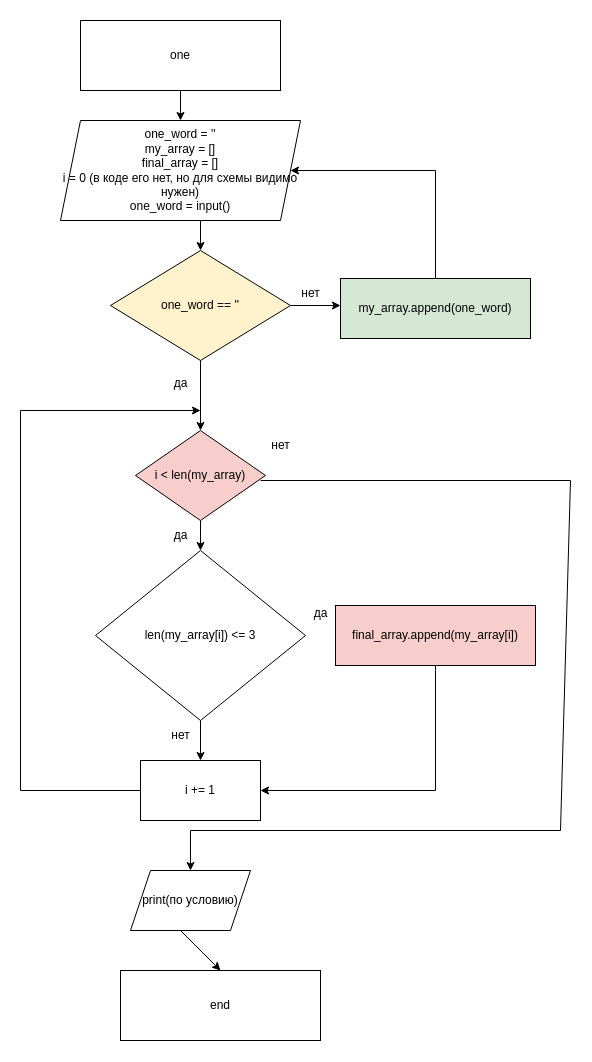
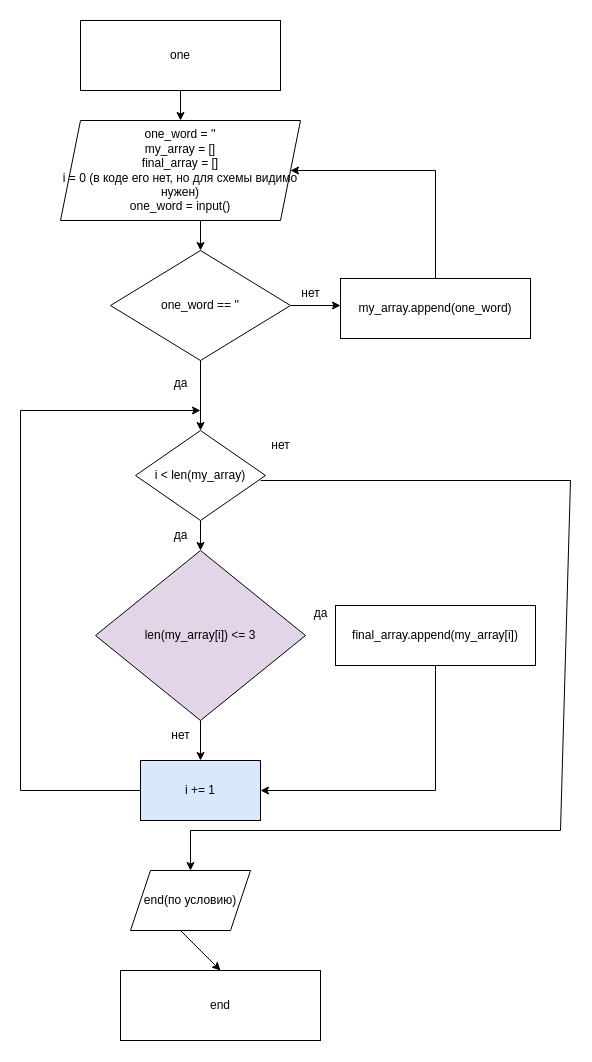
node "one_word == ''": fillcolor #fff2cc -> #ffffff
node "my_array.append(one_word)": fillcolor #d5e8d4 -> #ffffff
node "i < len(my_array)": fillcolor #f8cecc -> #ffffff
node "len(my_array[i]) <= 3": fillcolor #ffffff -> #e1d5e7
node "final_array.append(my_array[i])": fillcolor #f8cecc -> #ffffff
node "i += 1": fillcolor #ffffff -> #dae8fc
node "print(по условию)": label "print(по условию)" -> "end(по условию)"
